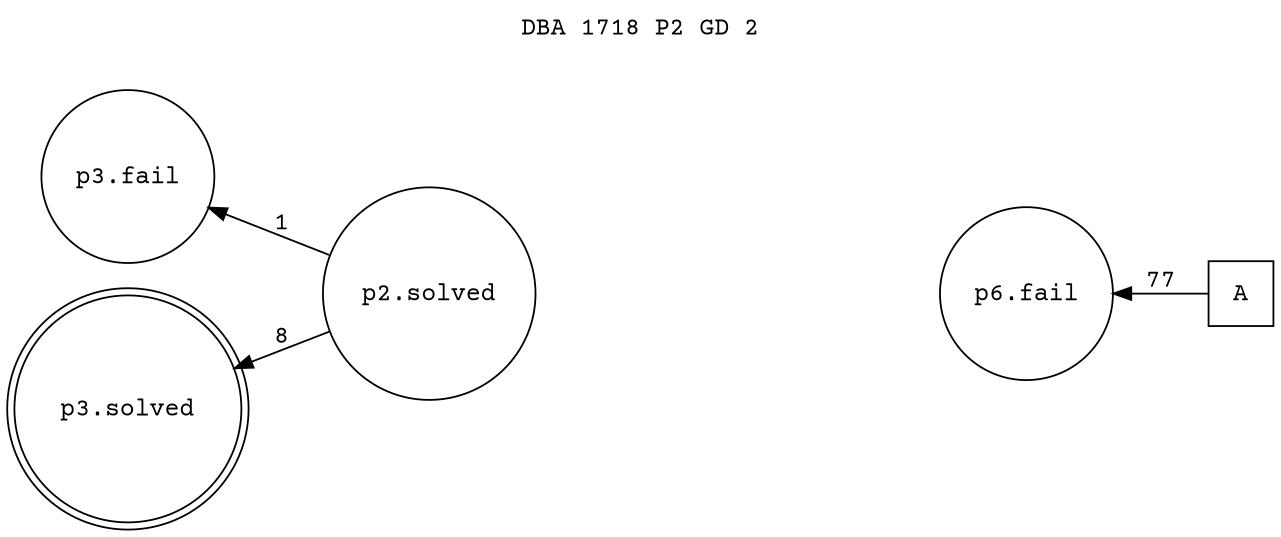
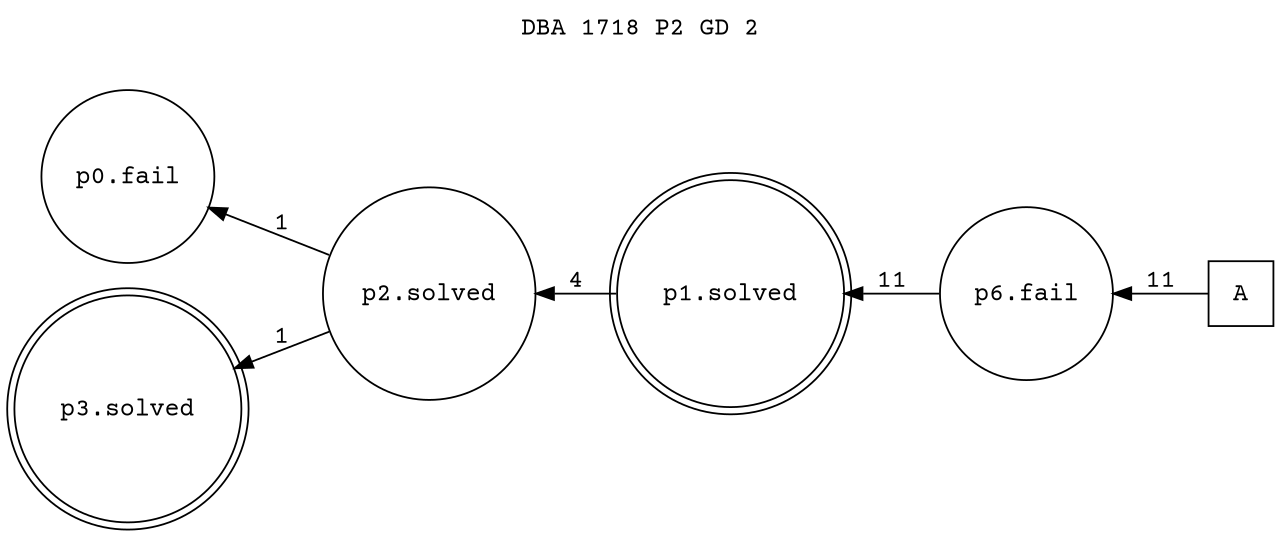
node "p3.fail": label "p3.fail" -> "p0.fail"
edge "A" -> "p6.fail": label "77" -> "11"
node "p1.solved": added
edge "p2.solved" -> "p3.solved": label "8" -> "1"
